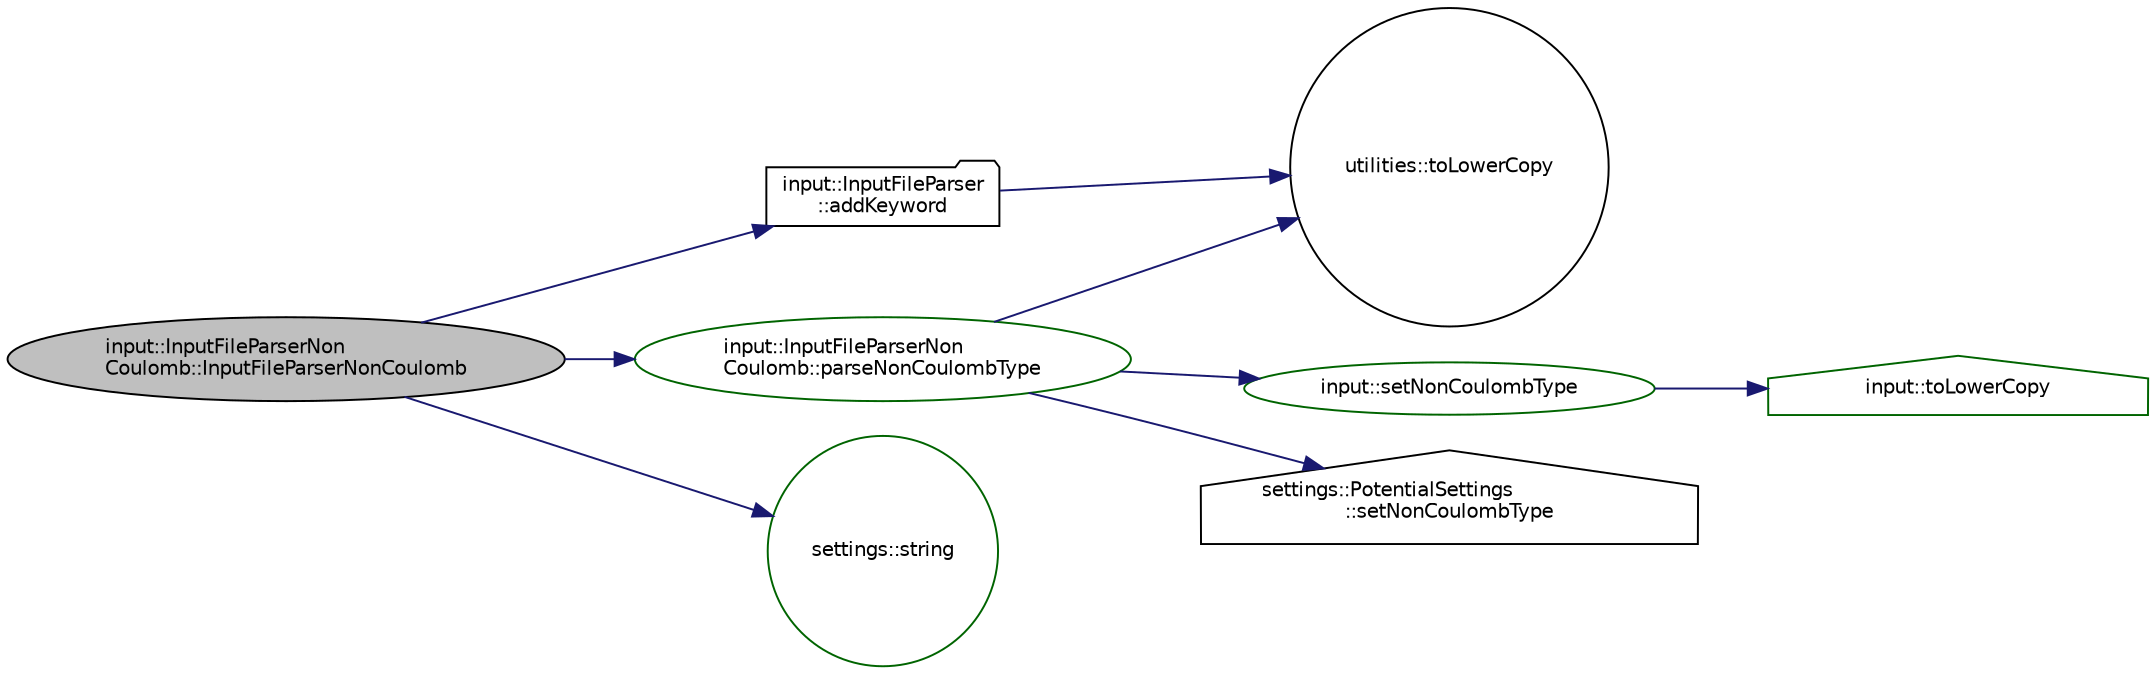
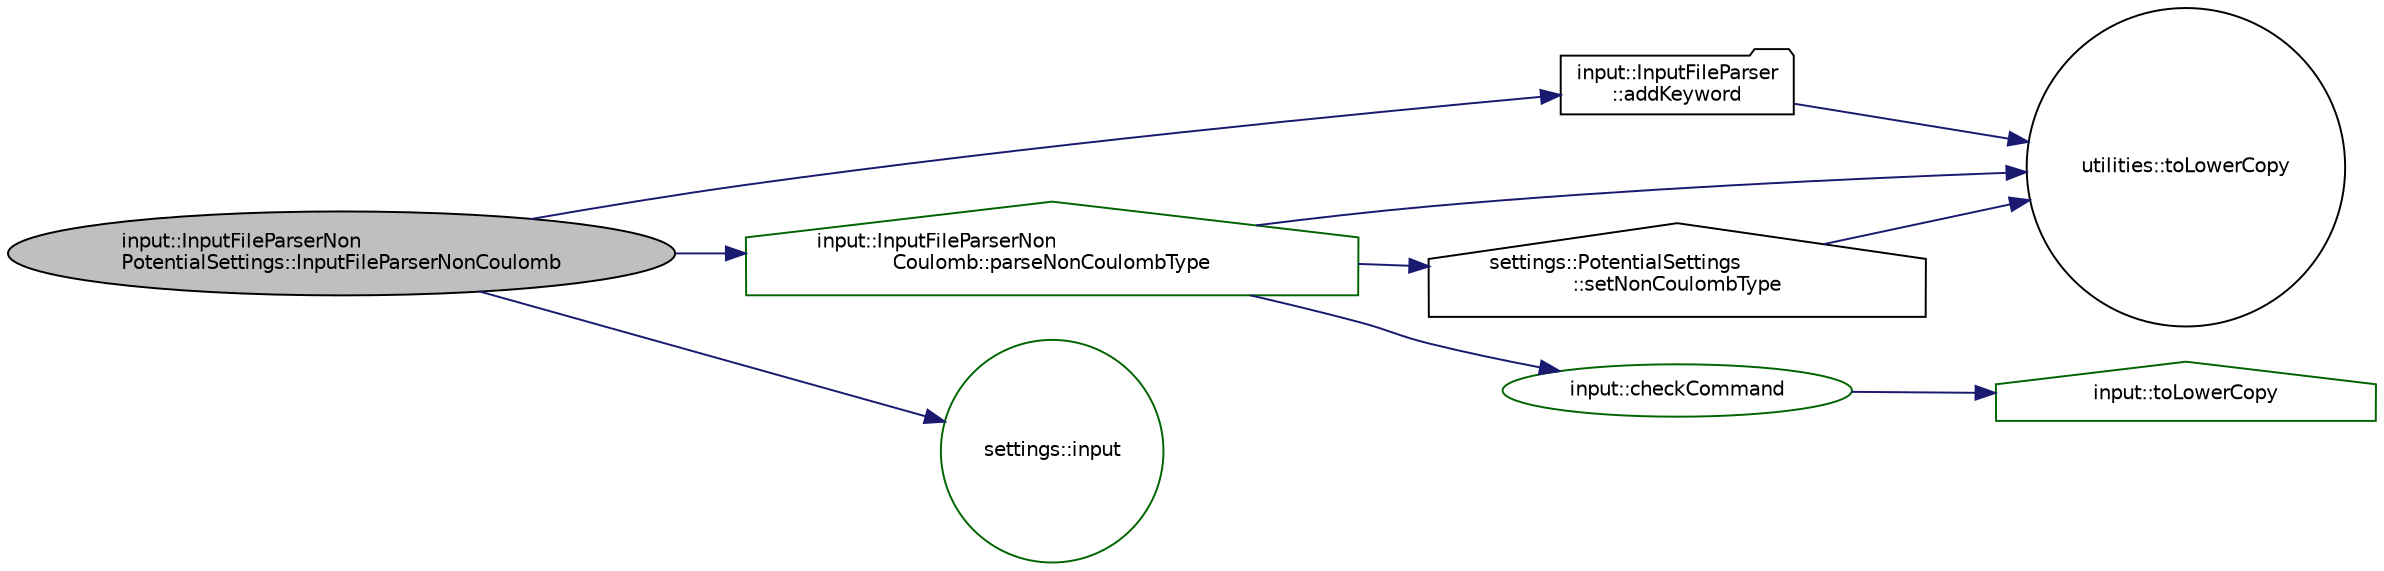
edge "settings::PotentialSettings ::setNonCoulombType" -> "utilities::toLowerCopy": added
node "input::InputFileParserNon Coulomb::InputFileParserNonCoulomb": label "input::InputFileParserNon Coulomb::InputFileParserNonCoulomb" -> "input::InputFileParserNon PotentialSettings::InputFileParserNonCoulomb"
node "input::InputFileParserNon Coulomb::parseNonCoulombType": shape ellipse -> house
node "input::setNonCoulombType": label "input::setNonCoulombType" -> "input::checkCommand"
node "settings::string": label "settings::string" -> "settings::input"
